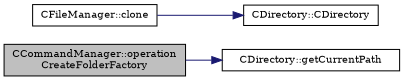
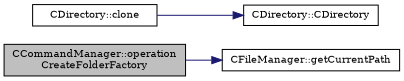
node "CFileManager::clone": label "CFileManager::clone" -> "CDirectory::clone"
node "CDirectory::getCurrentPath": label "CDirectory::getCurrentPath" -> "CFileManager::getCurrentPath"
